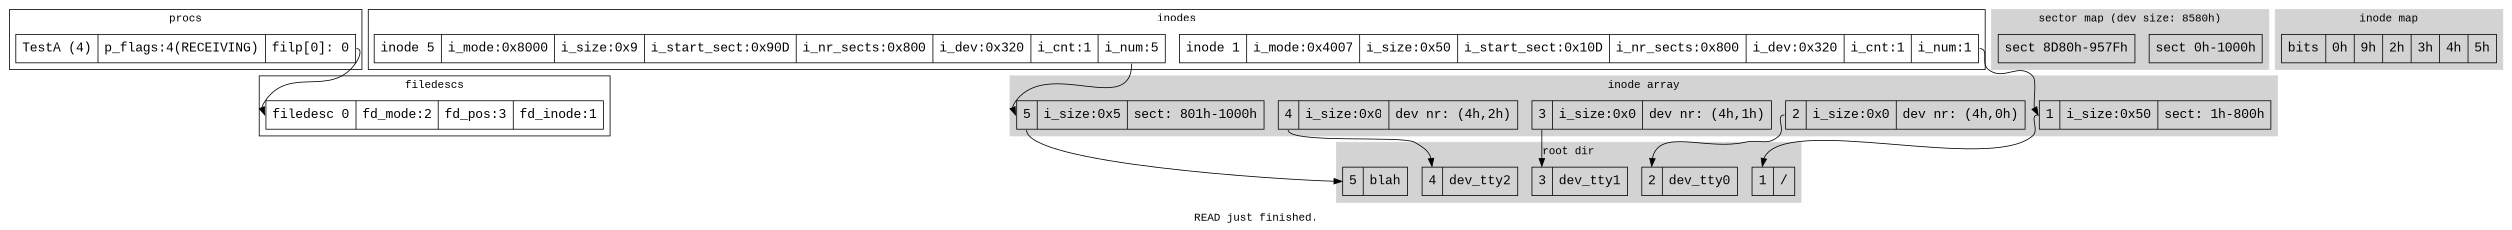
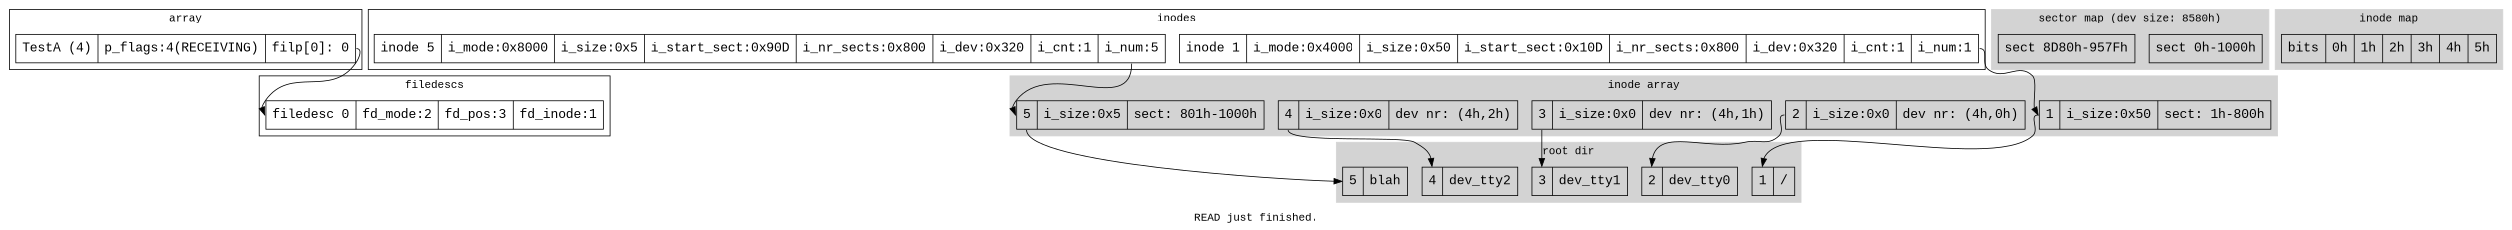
cluster "procs": label "procs" -> "array"
node "inode 5": text "i_size:0x9" -> "i_size:0x5"
node "inode 1": text "i_mode:0x4007" -> "i_mode:0x4000"
node "bits": text "9h" -> "1h"
